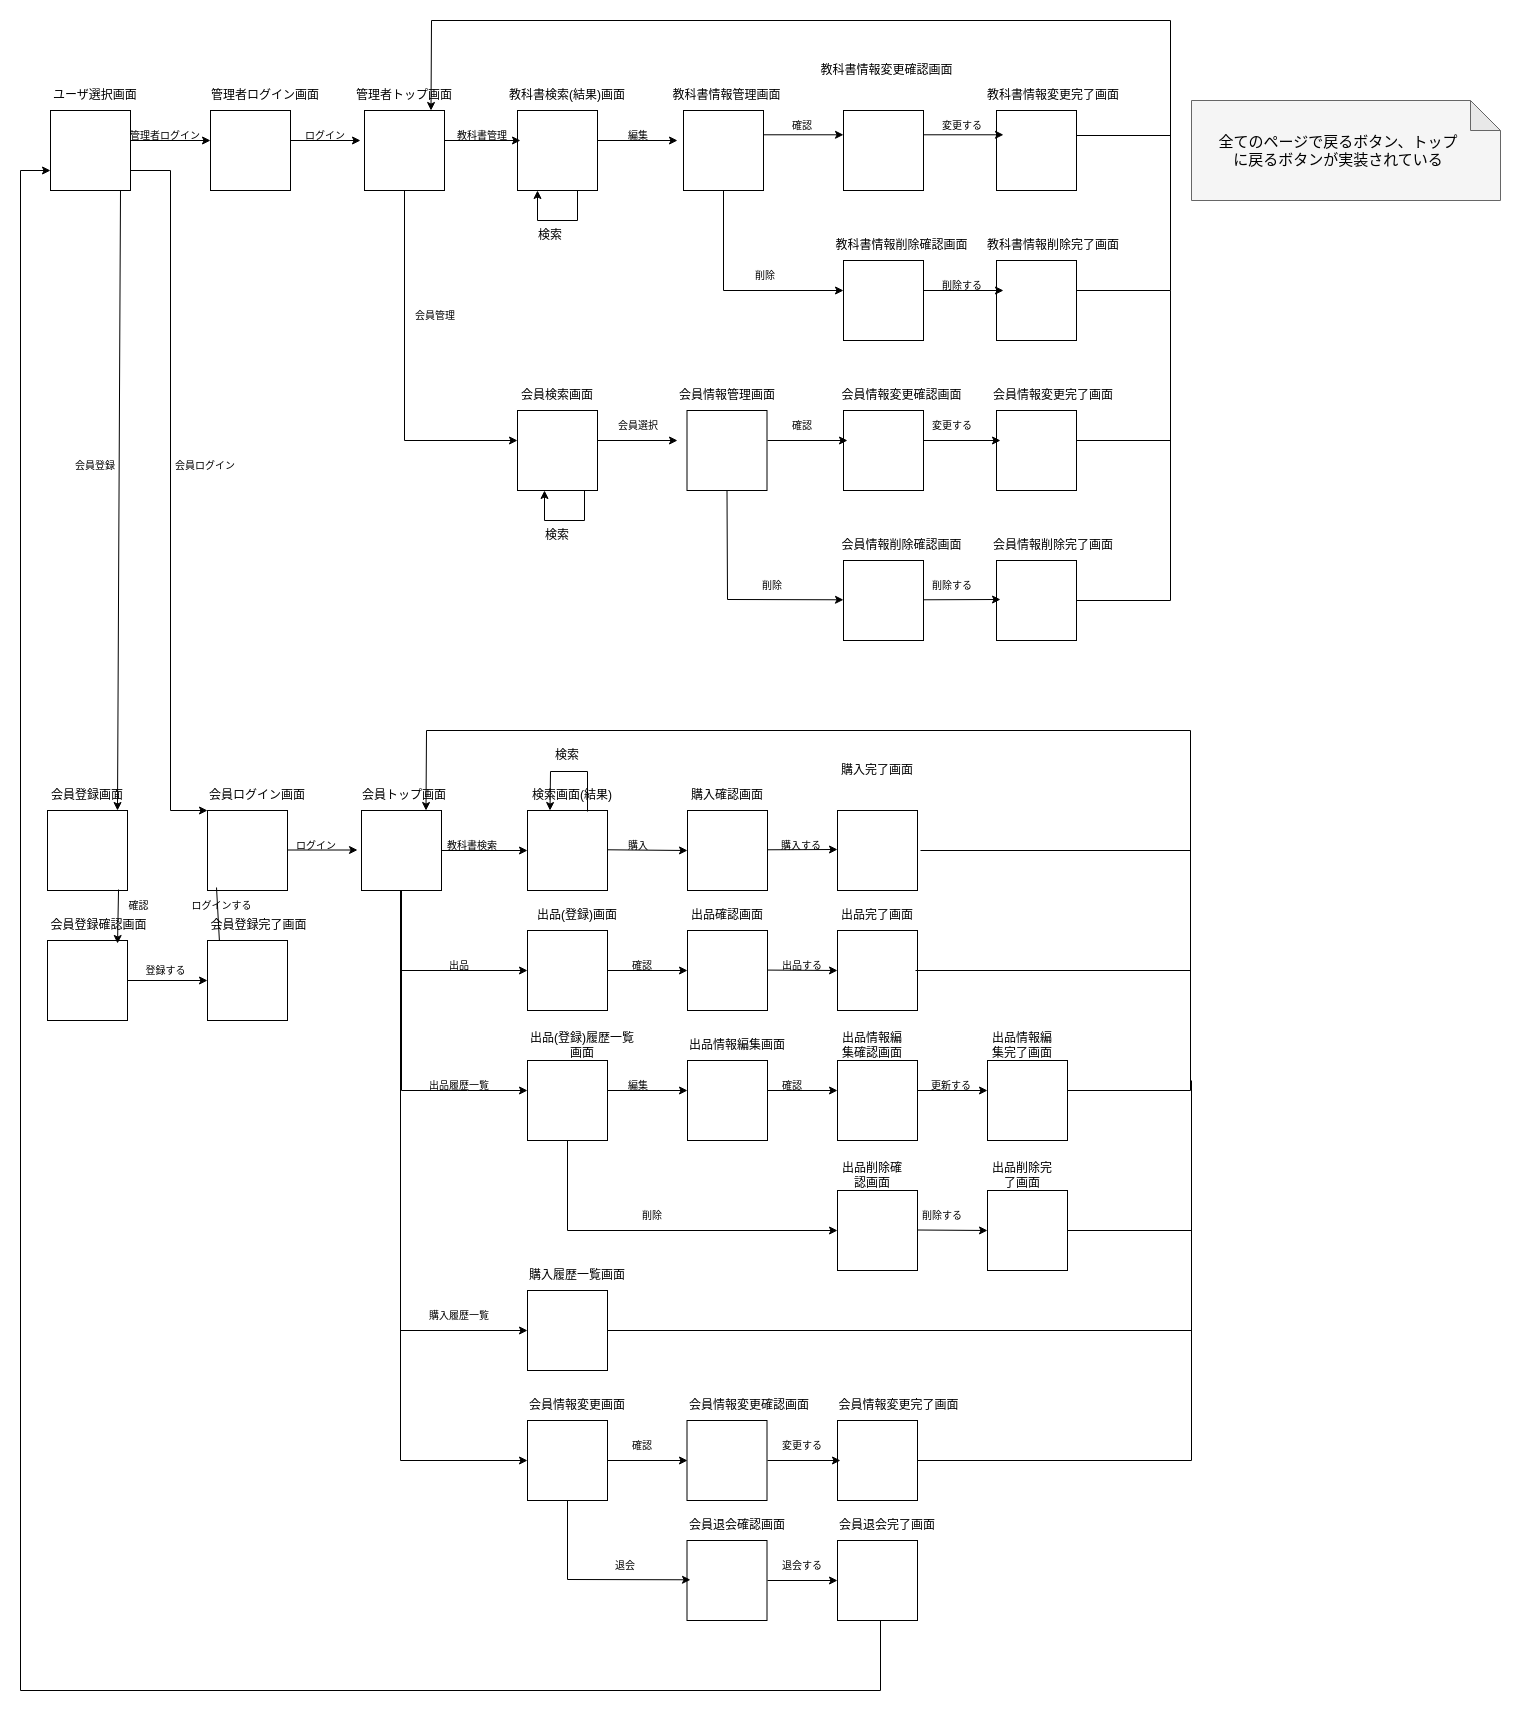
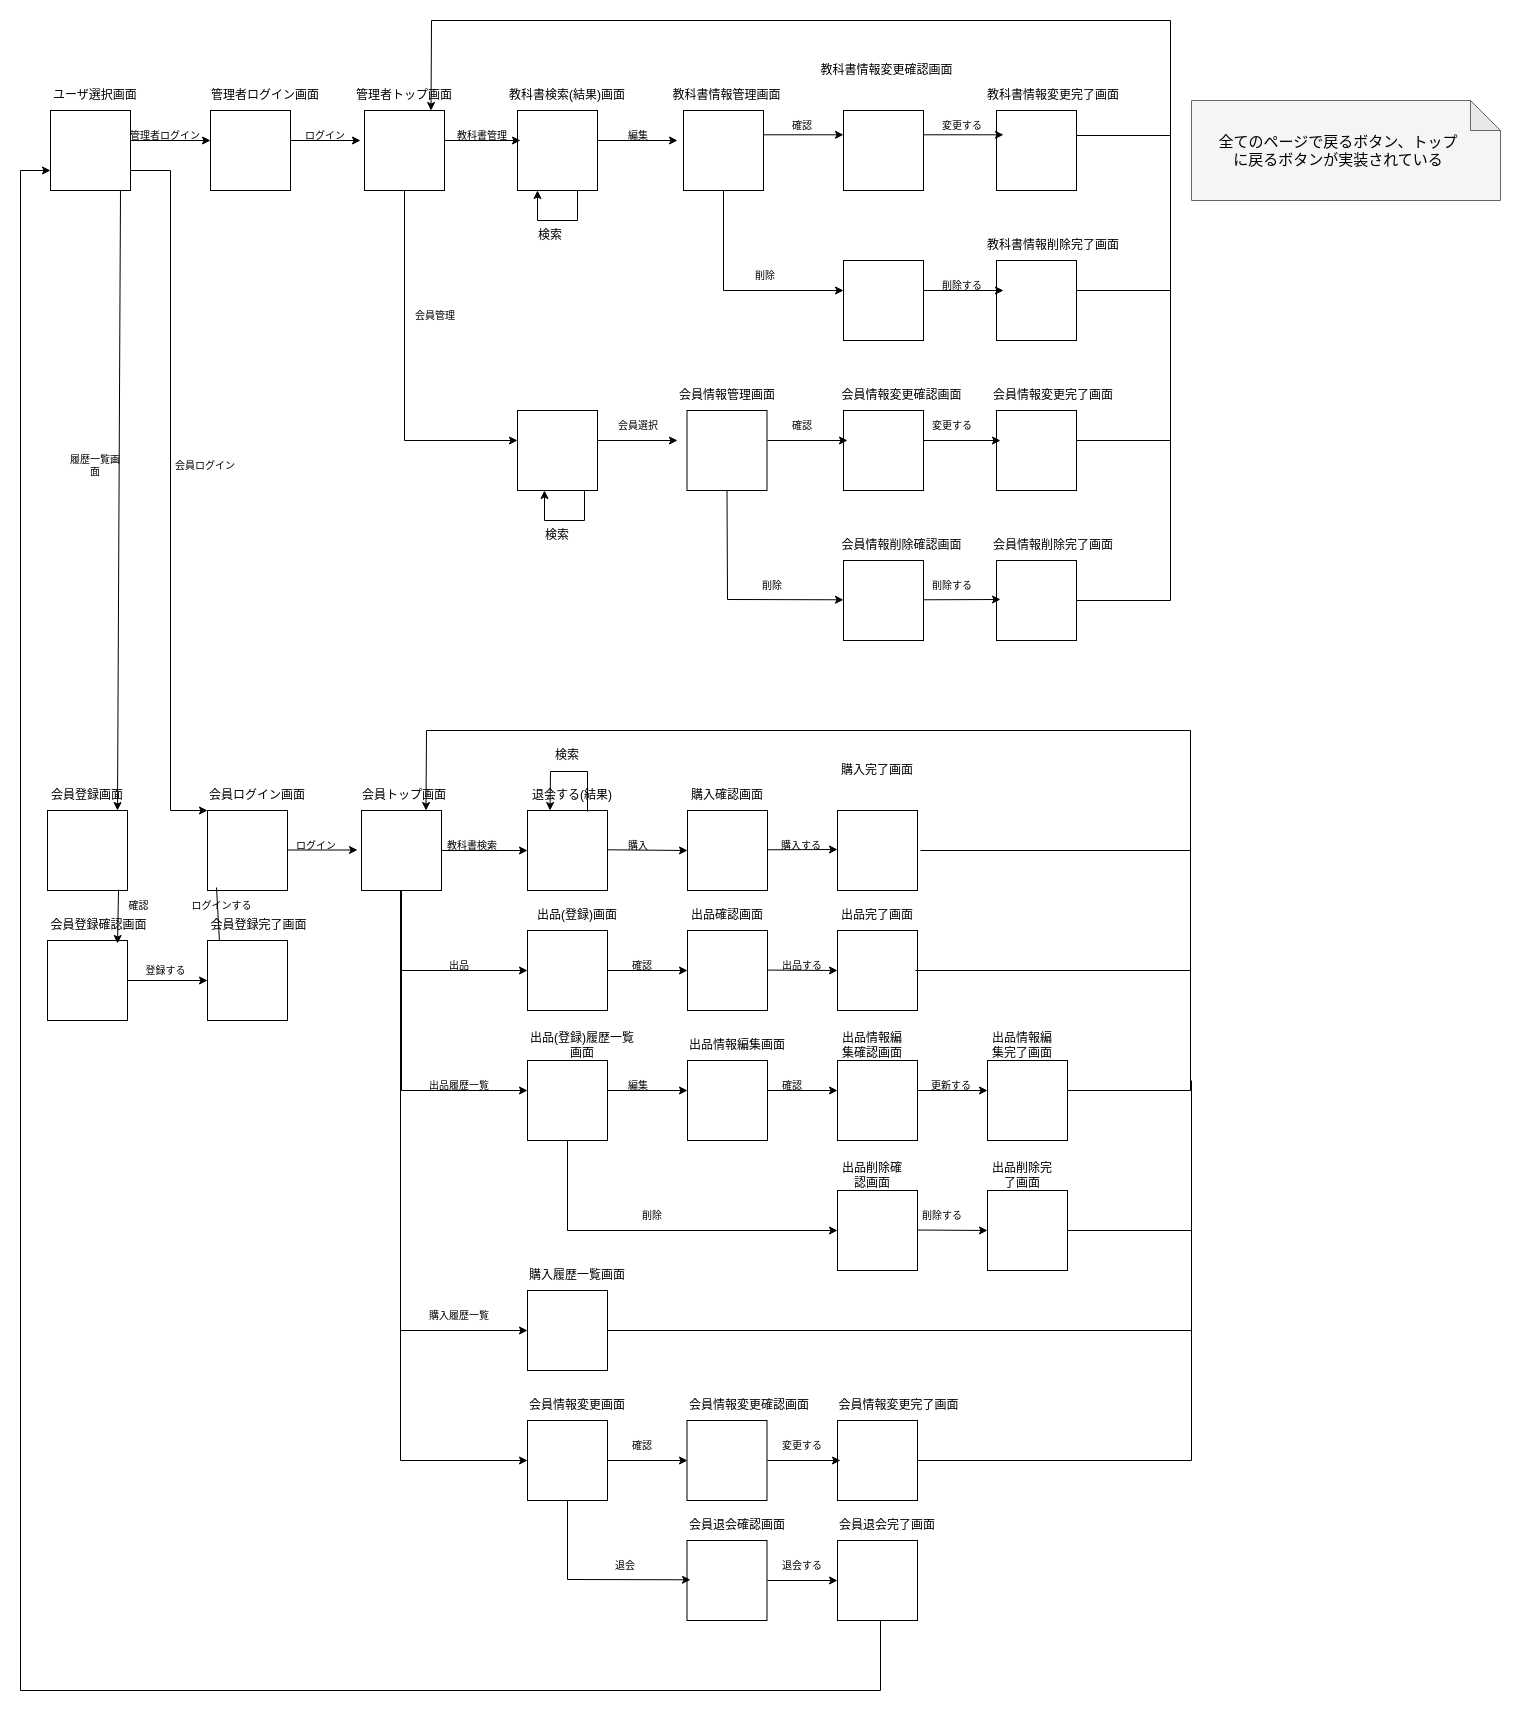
node "教科書情報削除確認画面": removed
node "会員検索画面": removed
node "会員登録": label "会員登録" -> "履歴一覧画面"
node "検索画面(結果)": label "検索画面(結果)" -> "退会する(結果)"
